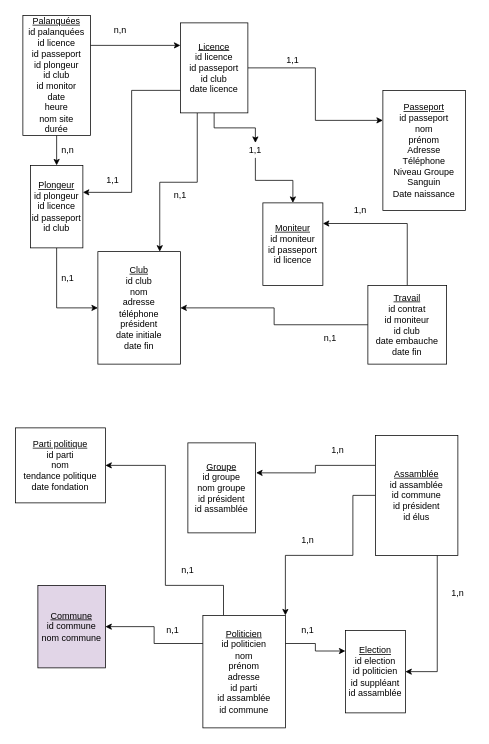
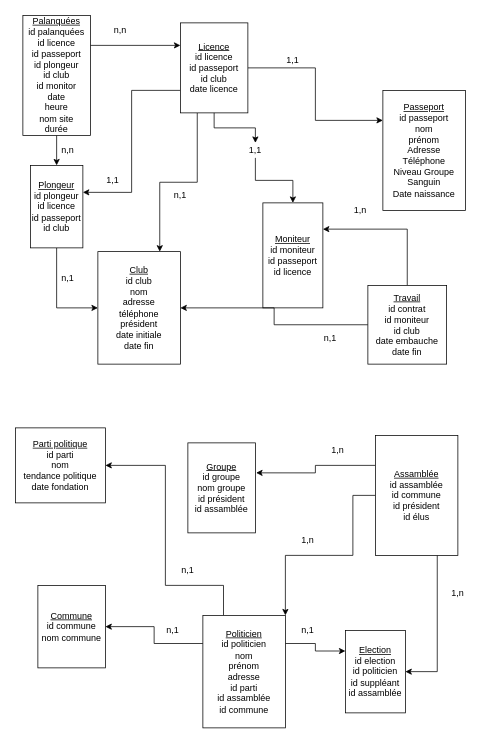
node "Moniteur id moniteur id passeport id licence": size 60x83 -> 60x105
node "Commune id commune nom commune": fillcolor #e1d5e7 -> #ffffff
